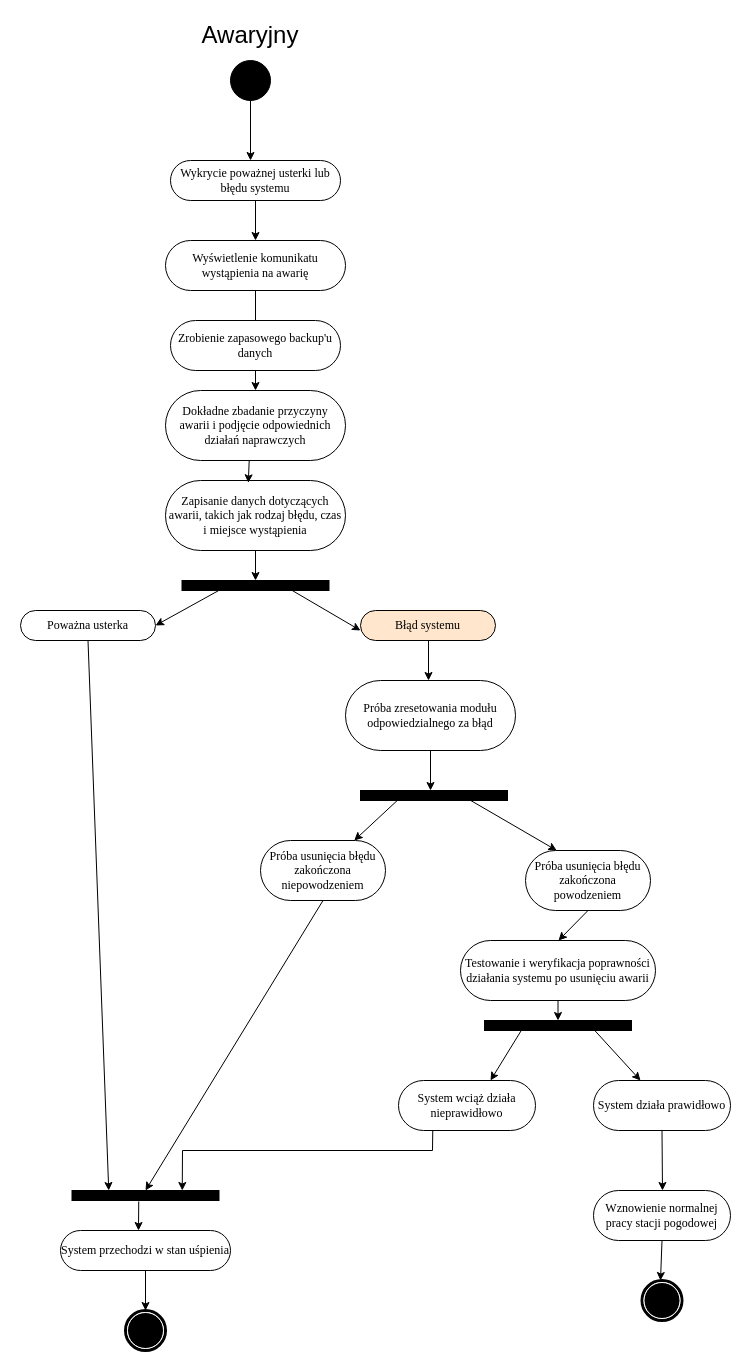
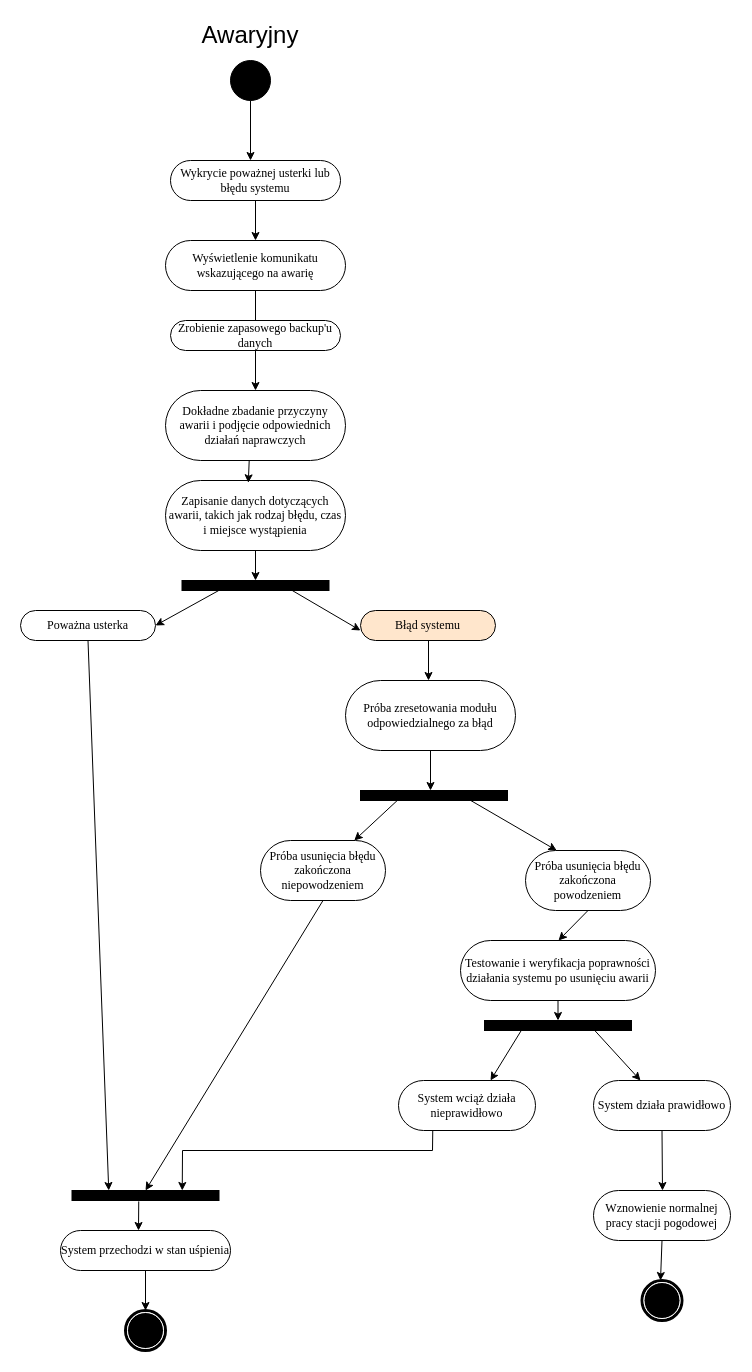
node "Wyświetlenie komunikatu wystąpienia na awarię": label "Wyświetlenie komunikatu wystąpienia na awarię" -> "Wyświetlenie komunikatu wskazującego na awarię"
node "Zrobienie zapasowego backup'u danych": size 170x50 -> 170x30
